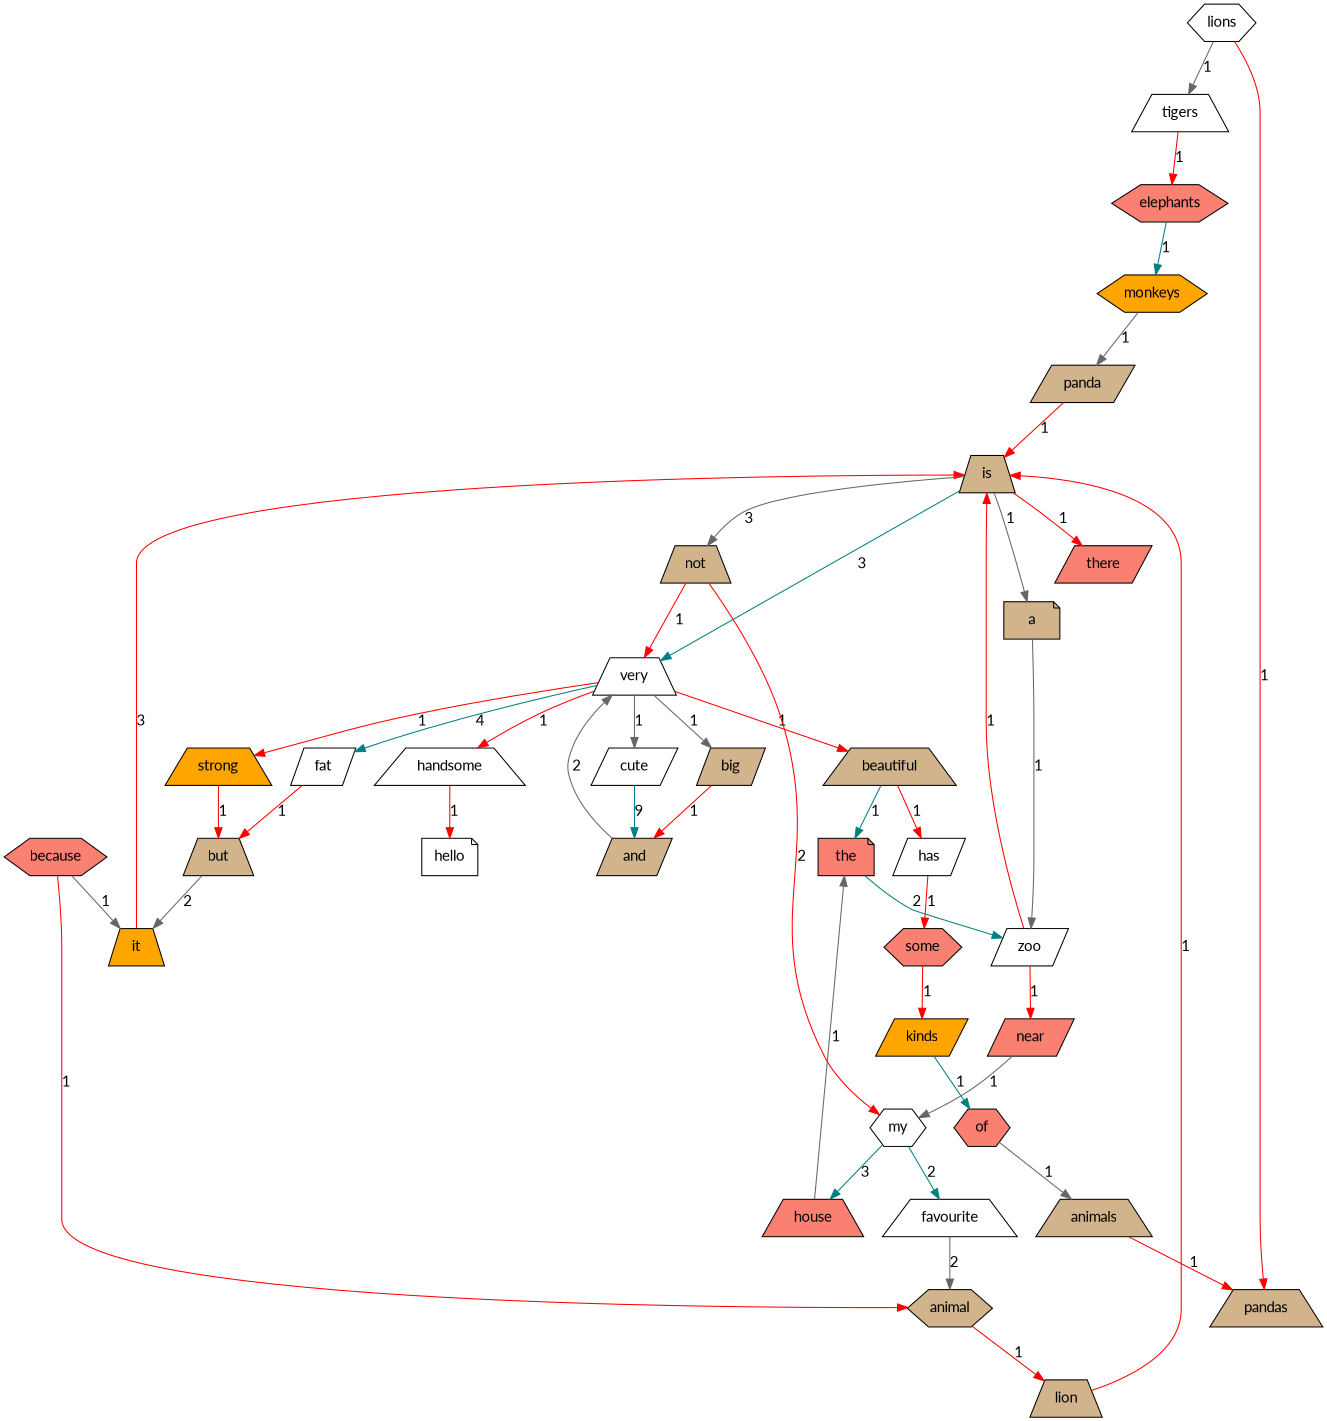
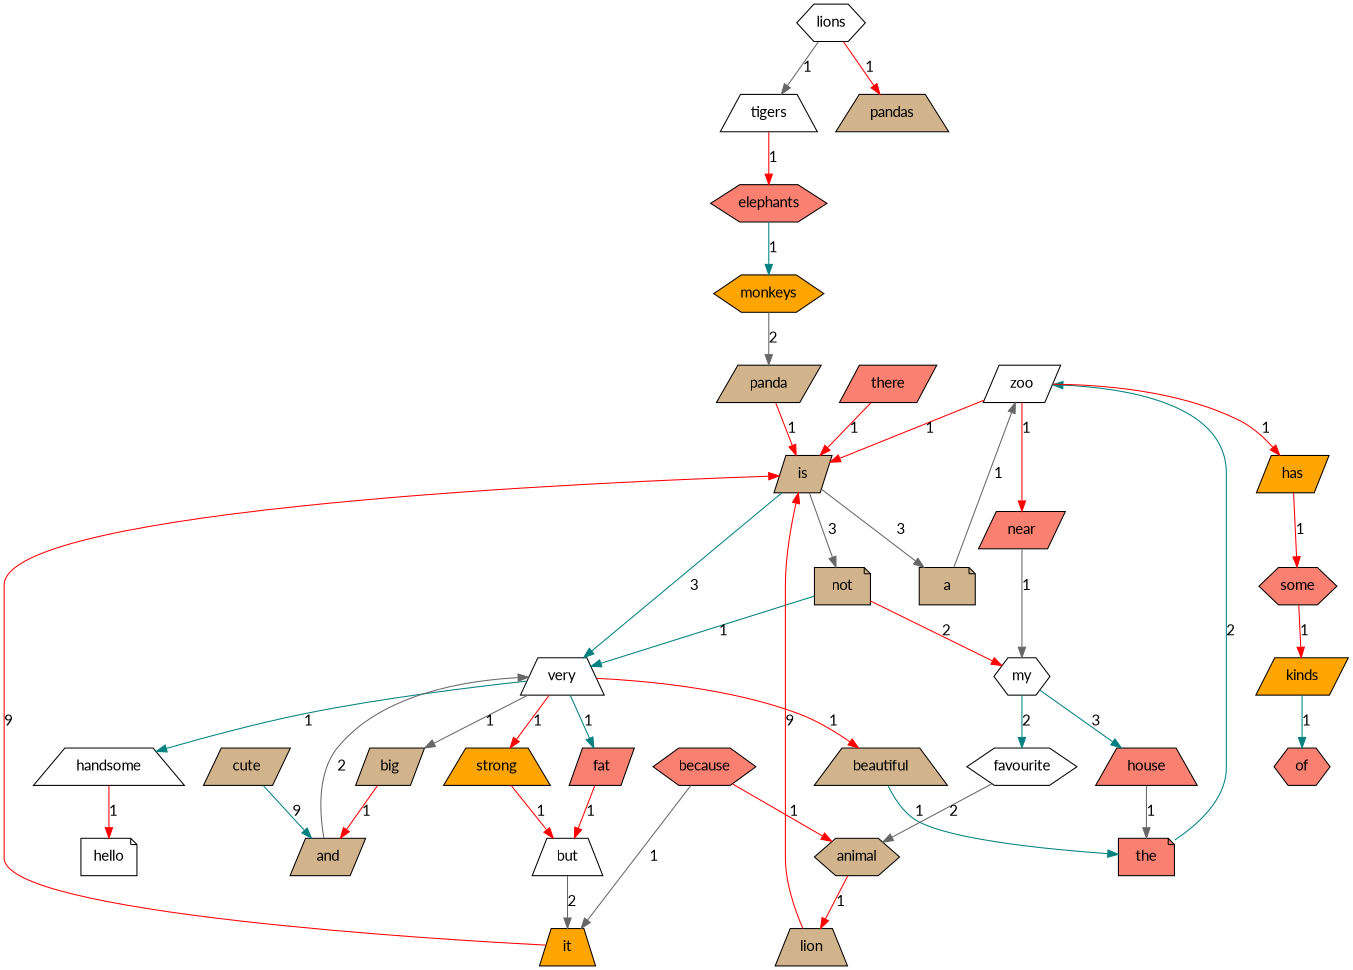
edge "monkeys" -> "panda": label "1" -> "2"
node "is": shape trapezium -> parallelogram
edge "is" -> "there": reversed
edge "is" -> "a": label "1" -> "3"
node "not": shape trapezium -> note
edge "not" -> "very": color red -> teal
edge "very" -> "handsome": color red -> teal
edge "very" -> "cute": removed, label "1"
edge "it" -> "is": label "3" -> "9"
edge "very" -> "fat": label "4" -> "1"
node "fat": fillcolor white -> salmon
node "cute": fillcolor white -> tan
edge "beautiful" -> "has": now "zoo" -> "has"
node "but": fillcolor tan -> white
node "has": fillcolor white -> orange
edge "lion" -> "is": label "1" -> "9"
node "favourite": shape trapezium -> hexagon
node "animals": removed
